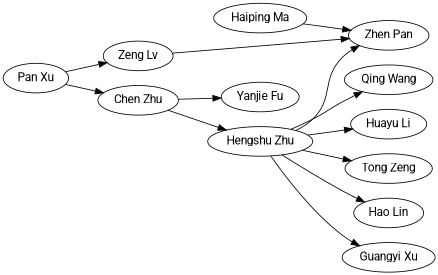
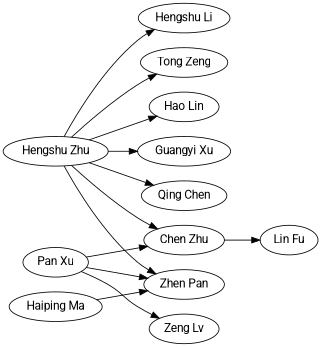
edge "Zeng Lv" -> "Zhen Pan": now "Pan Xu" -> "Zhen Pan"
node "Qing Wang": label "Qing Wang" -> "Qing Chen"
node "Yanjie Fu": label "Yanjie Fu" -> "Lin Fu"
edge "Chen Zhu" -> "Hengshu Zhu": reversed
node "Huayu Li": label "Huayu Li" -> "Hengshu Li"
